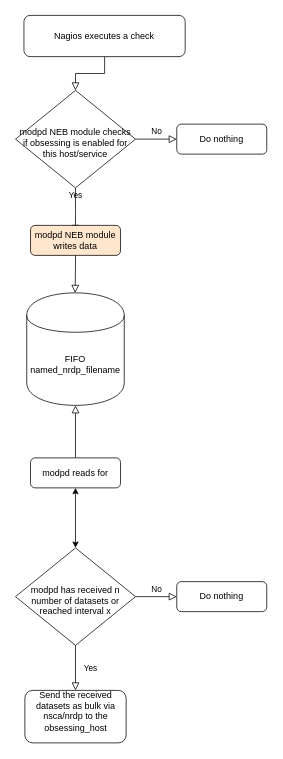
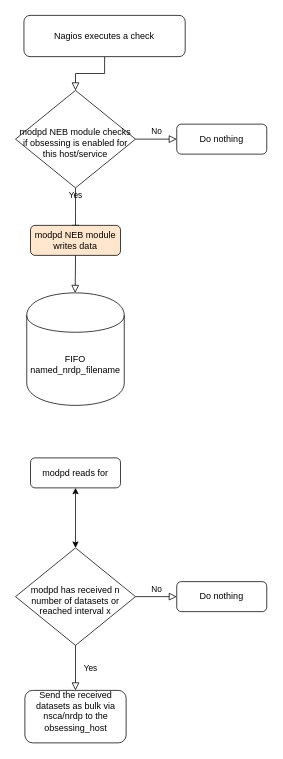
edge "modpd reads for" -> "FIFO named_nrdp_filename": removed
